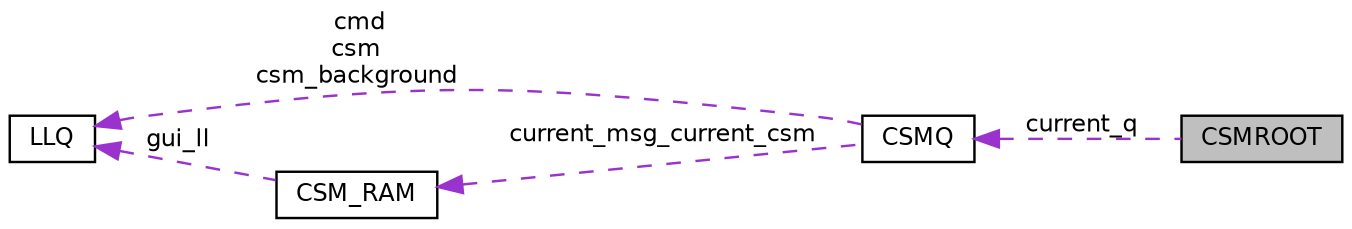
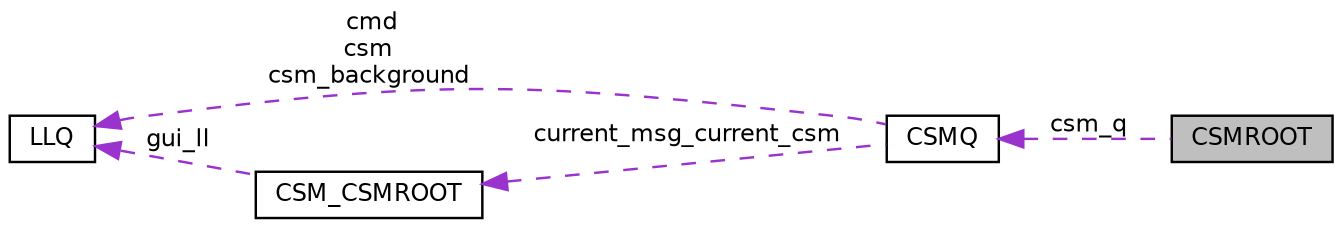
edge "CSMROOT" -> "CSMQ": label " current_q" -> " csm_q"
node "CSM_RAM": label "CSM_RAM" -> "CSM_CSMROOT"
